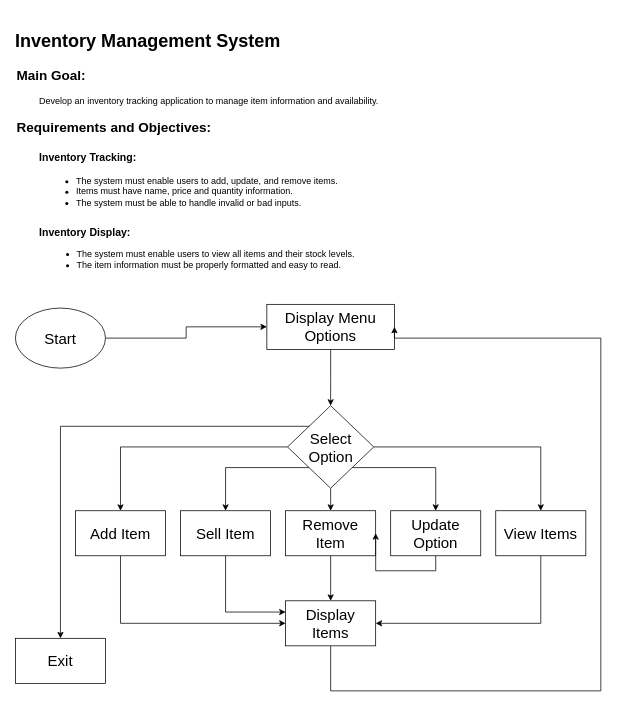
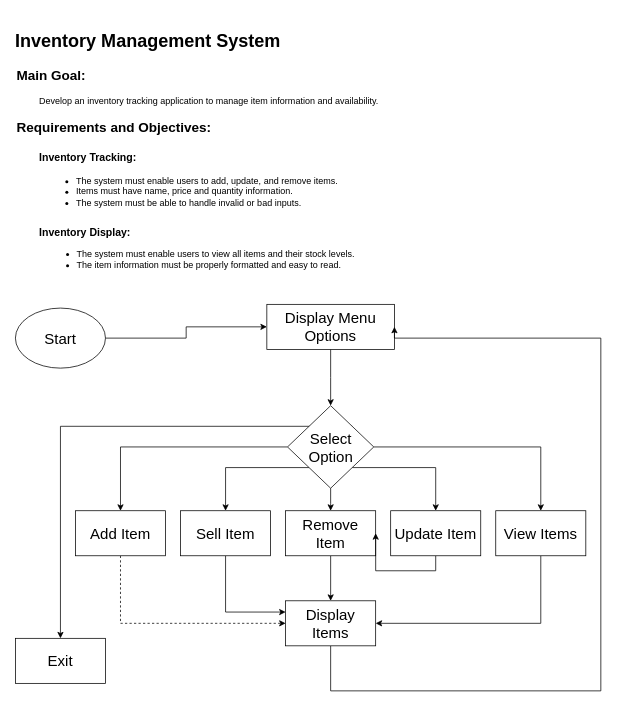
node "Update Option": label "Update Option" -> "Update Item"
edge "Add Item" -> "Display Items": style solid -> dashed
